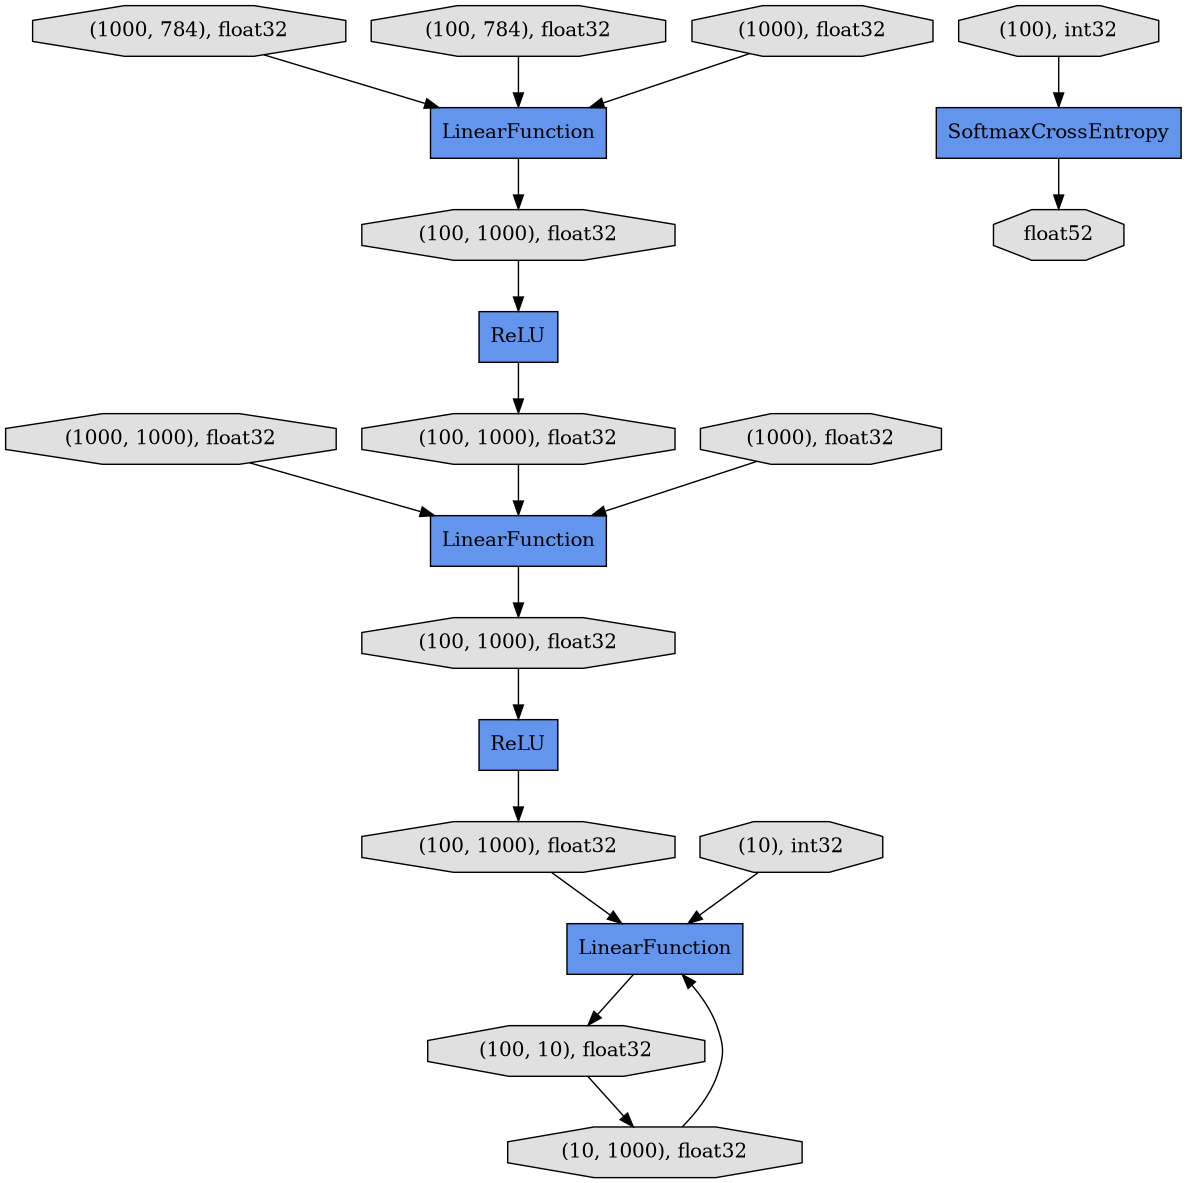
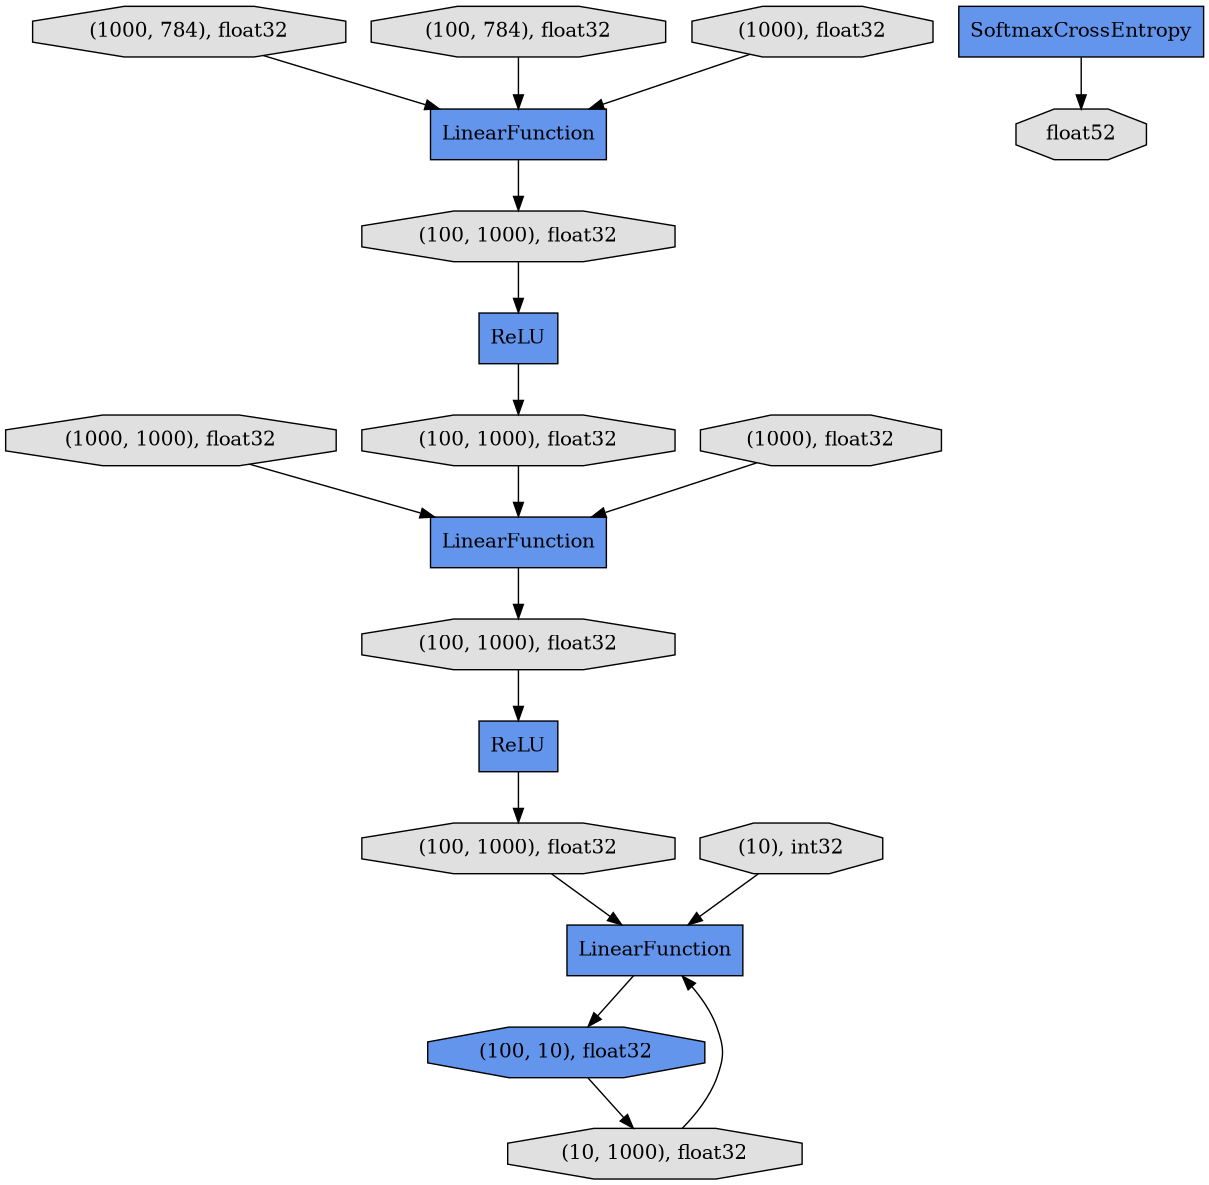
node "(100), int32": removed
node "(100, 10), float32": fillcolor #e0e0e0 -> #6495ed
